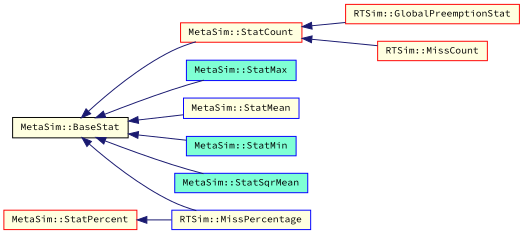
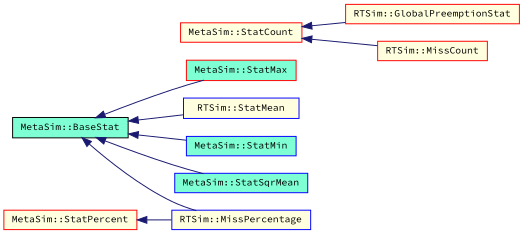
node "MetaSim::StatMax": color blue -> red
edge "MetaSim::StatCount" -> "MetaSim::BaseStat": removed
node "MetaSim::StatMean": label "MetaSim::StatMean" -> "RTSim::StatMean"
node "MetaSim::BaseStat": fillcolor lightyellow -> aquamarine
